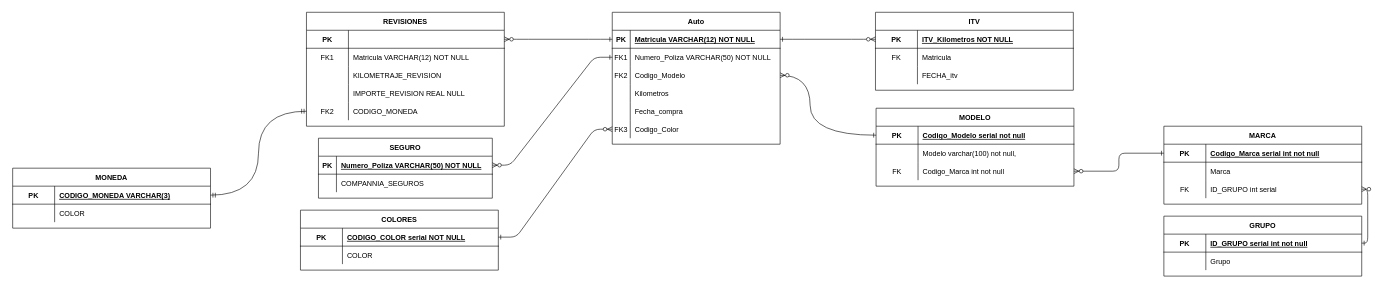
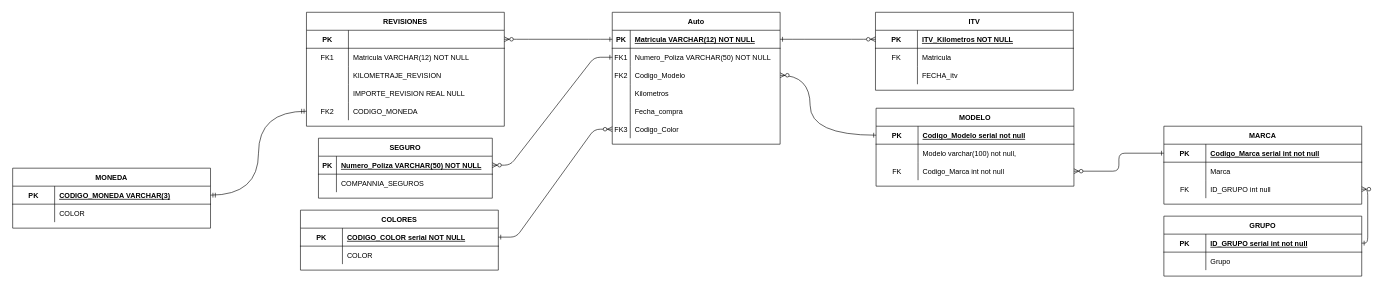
node "ID_GRUPO int serial": label "ID_GRUPO int serial" -> "ID_GRUPO int null"
